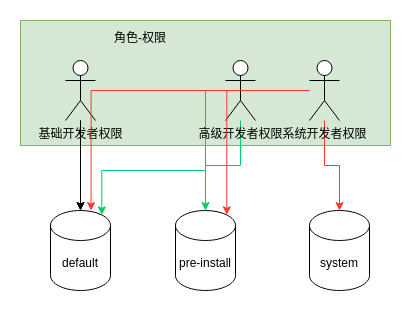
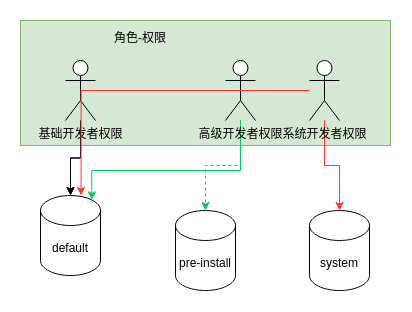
edge "系统开发者权限" -> "pre-install": removed
edge "高级开发者权限" -> "pre-install": style solid -> dashed
node "default": moved (81, 251) -> (71, 236)
